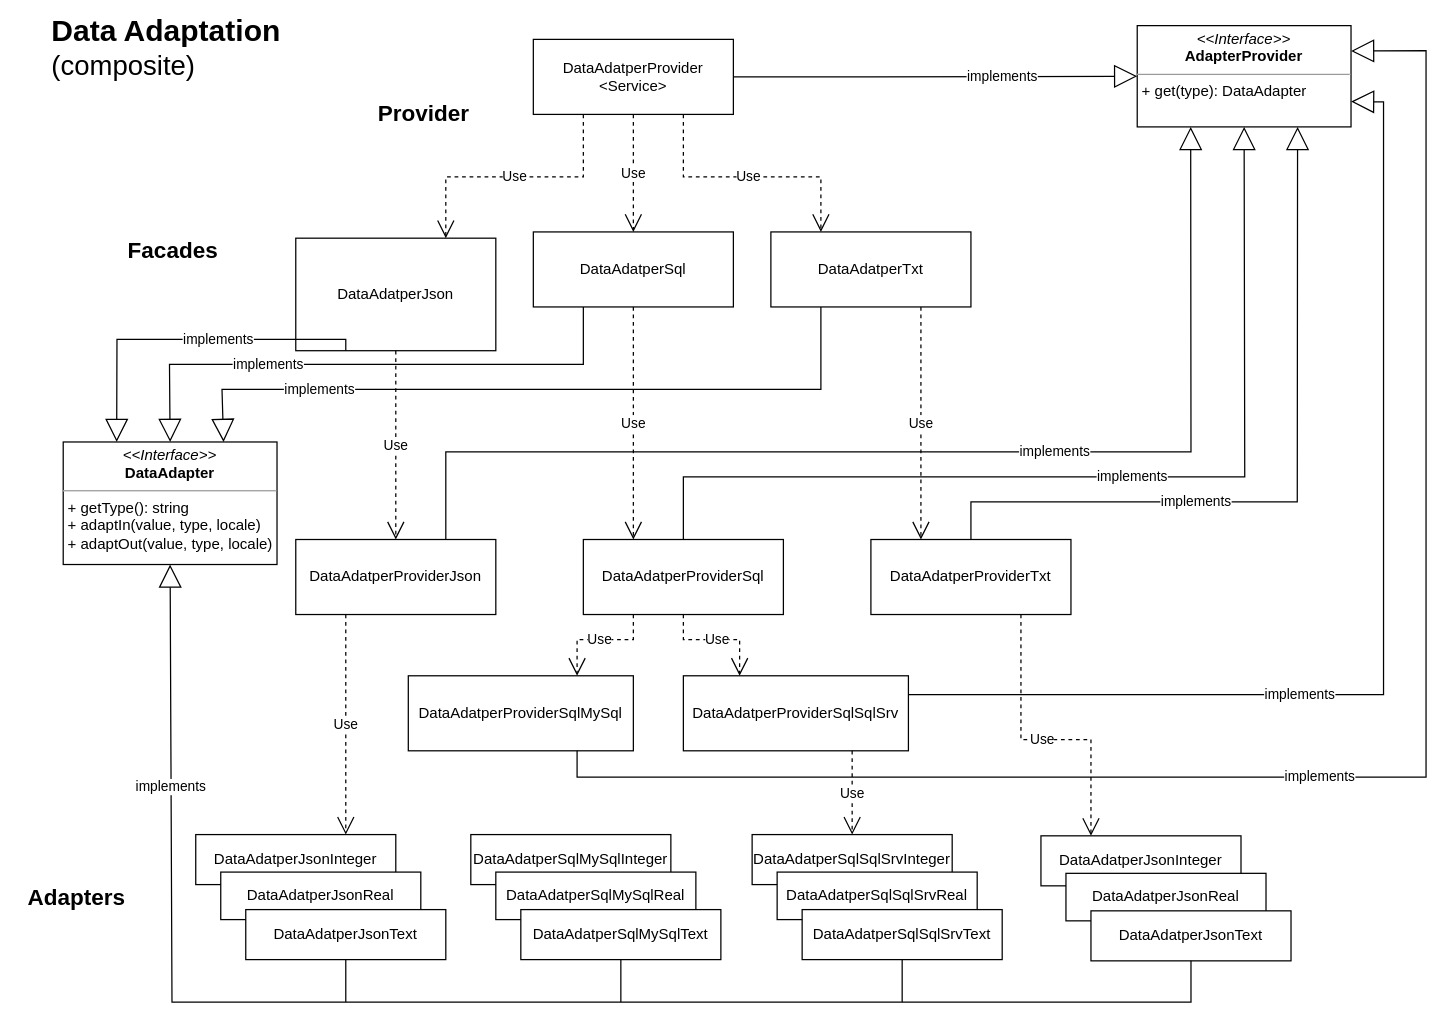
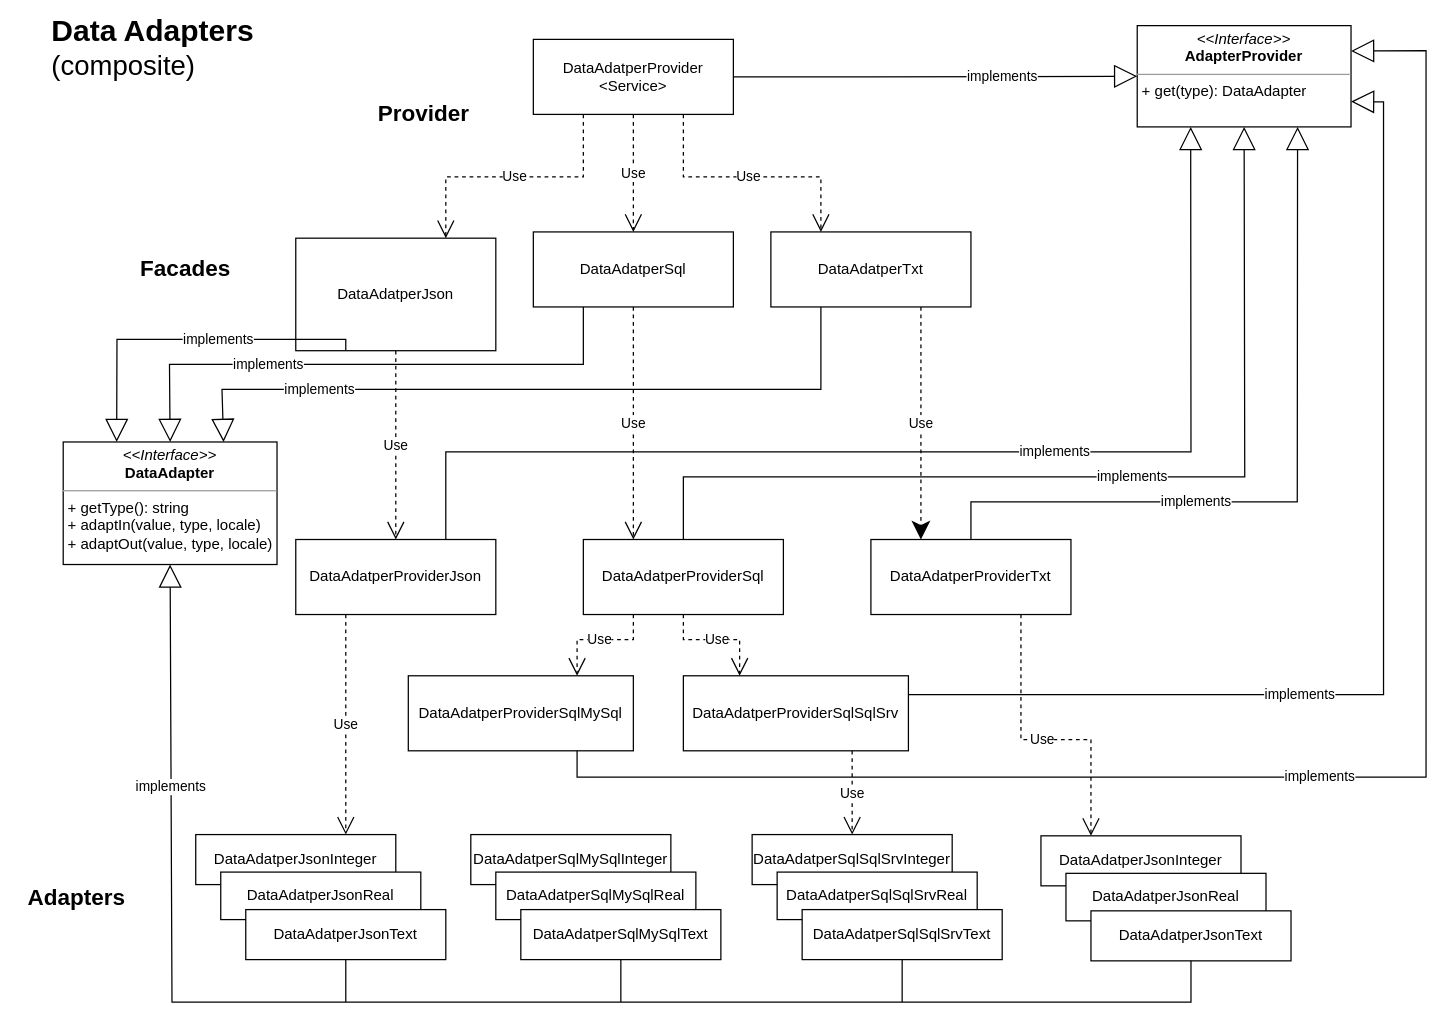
node "Data Adaptation (composite)": label "Data Adaptation (composite)" -> "Data Adapters (composite)"
node "Facades": moved (191, 251) -> (203, 269)
edge "DataAdatperTxt" -> "DataAdatperProviderTxt": arrowhead open -> classic
